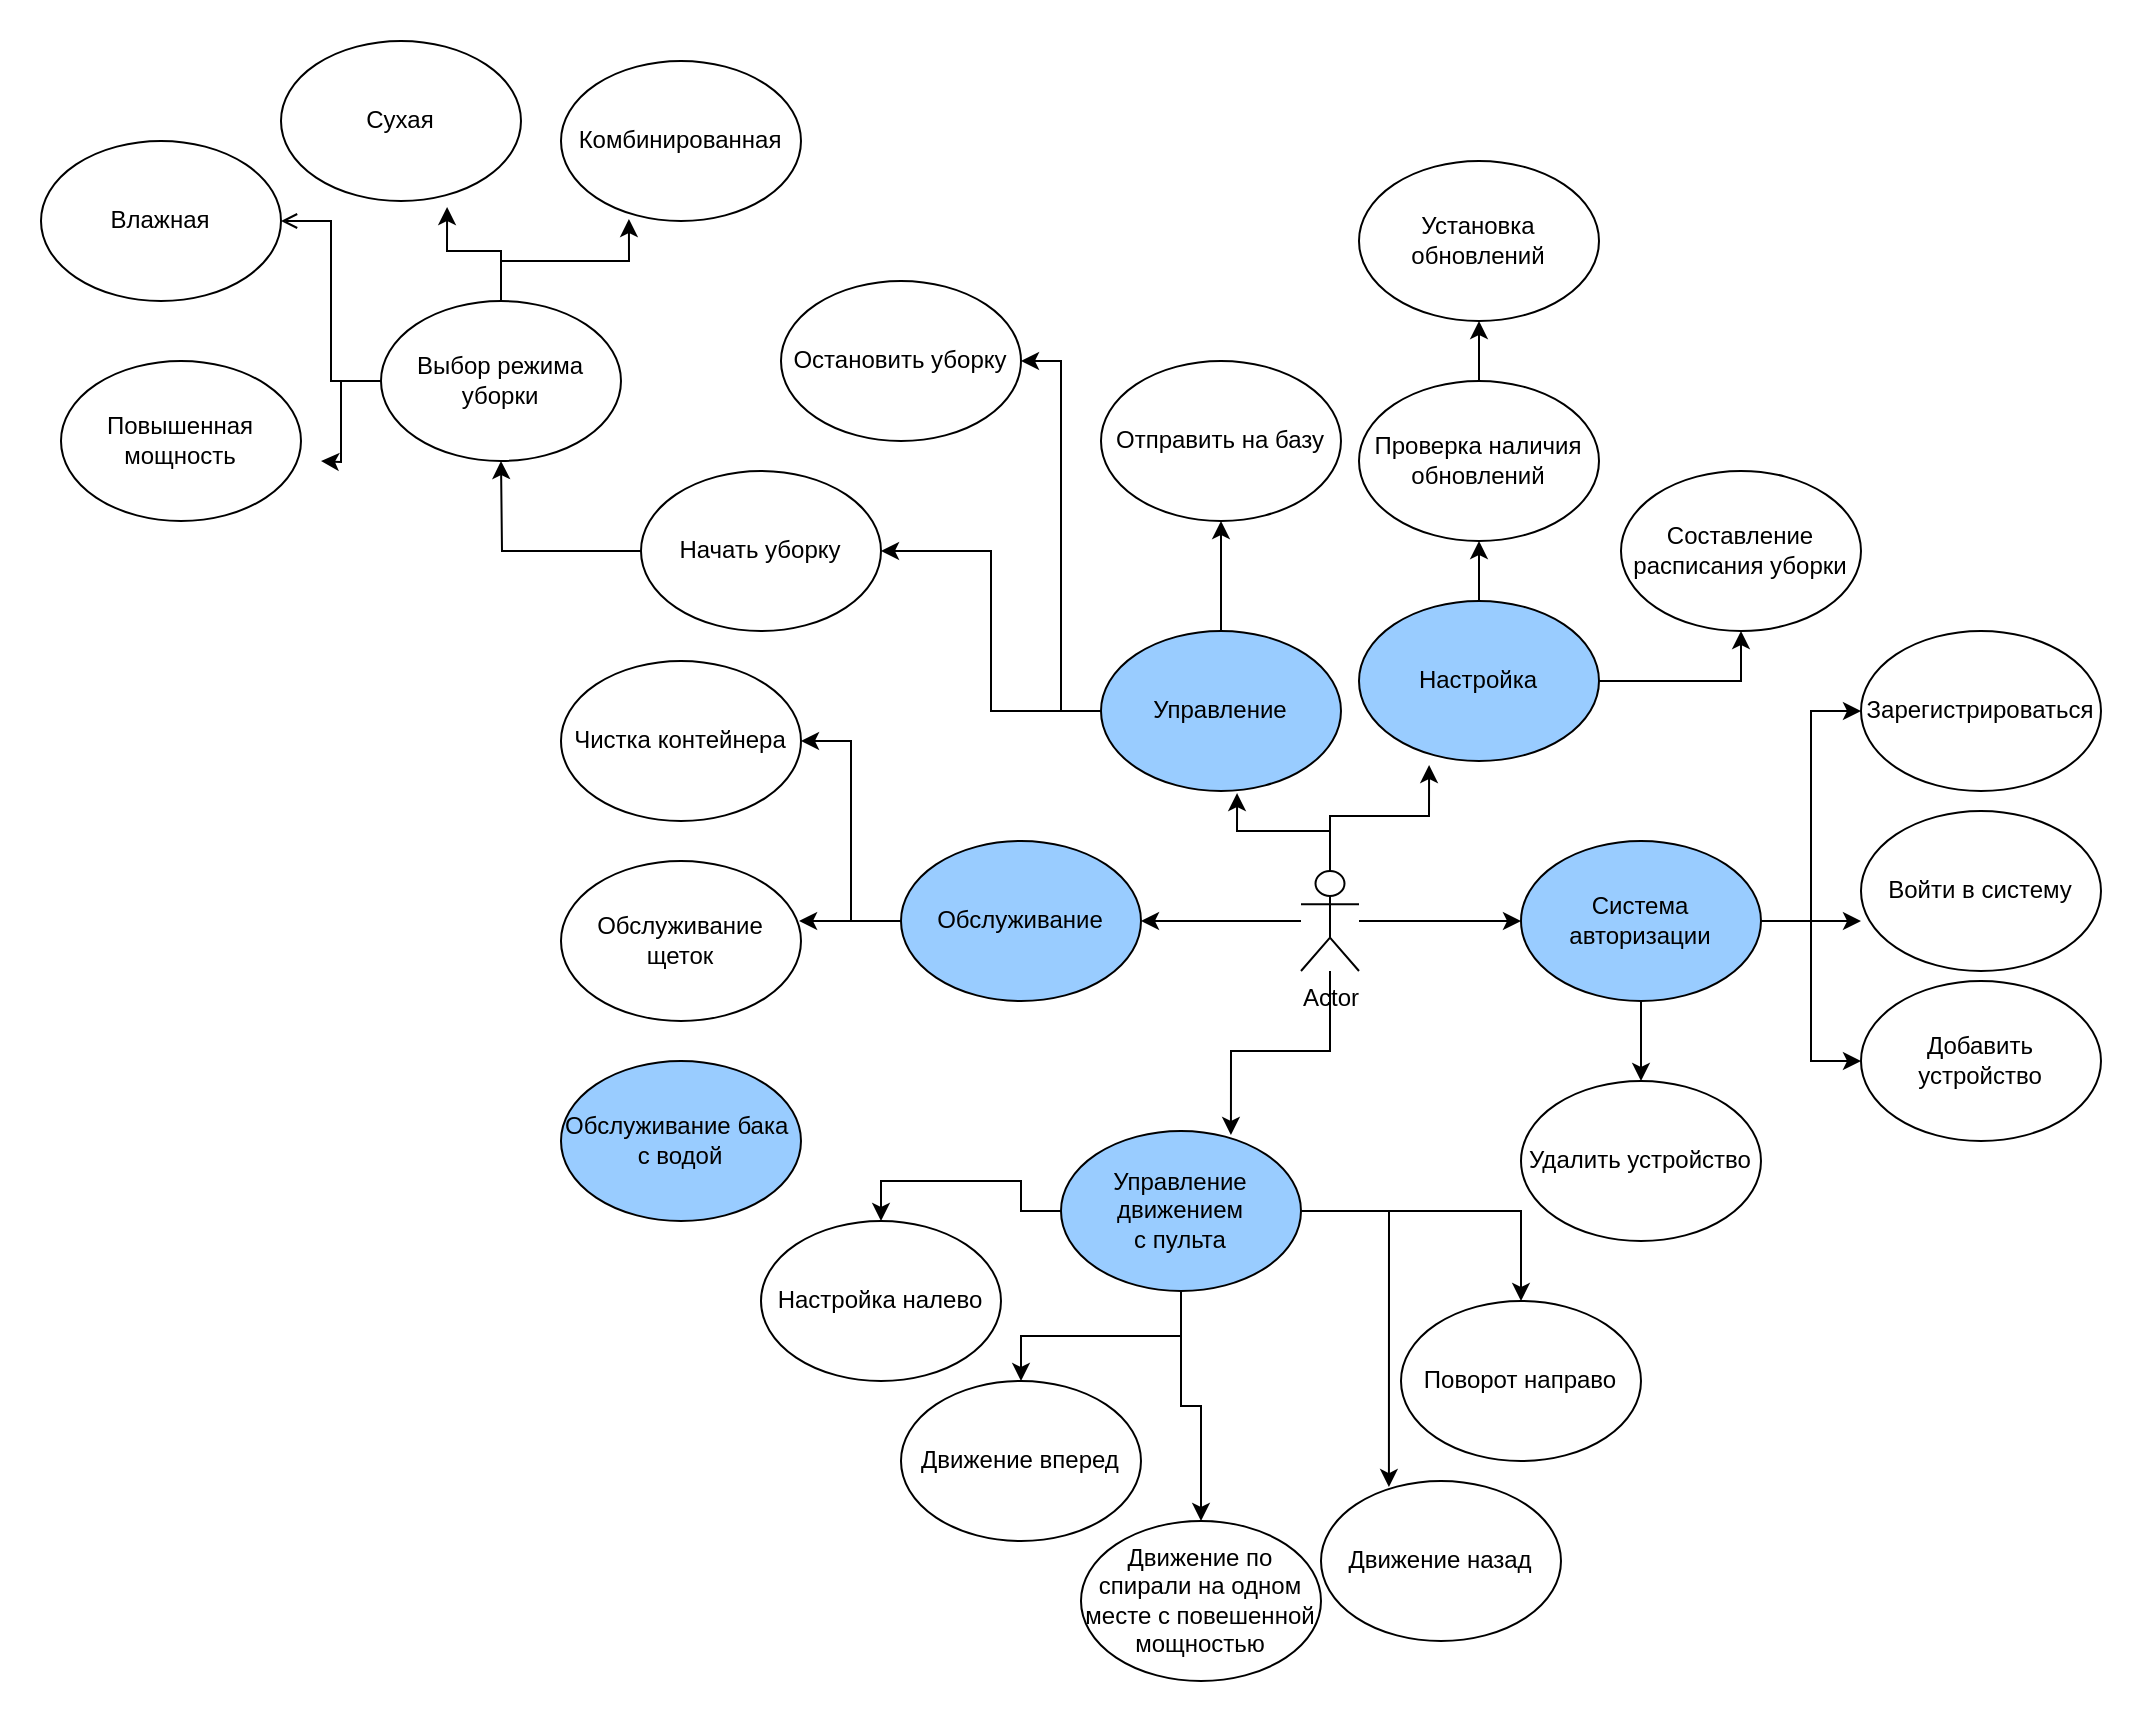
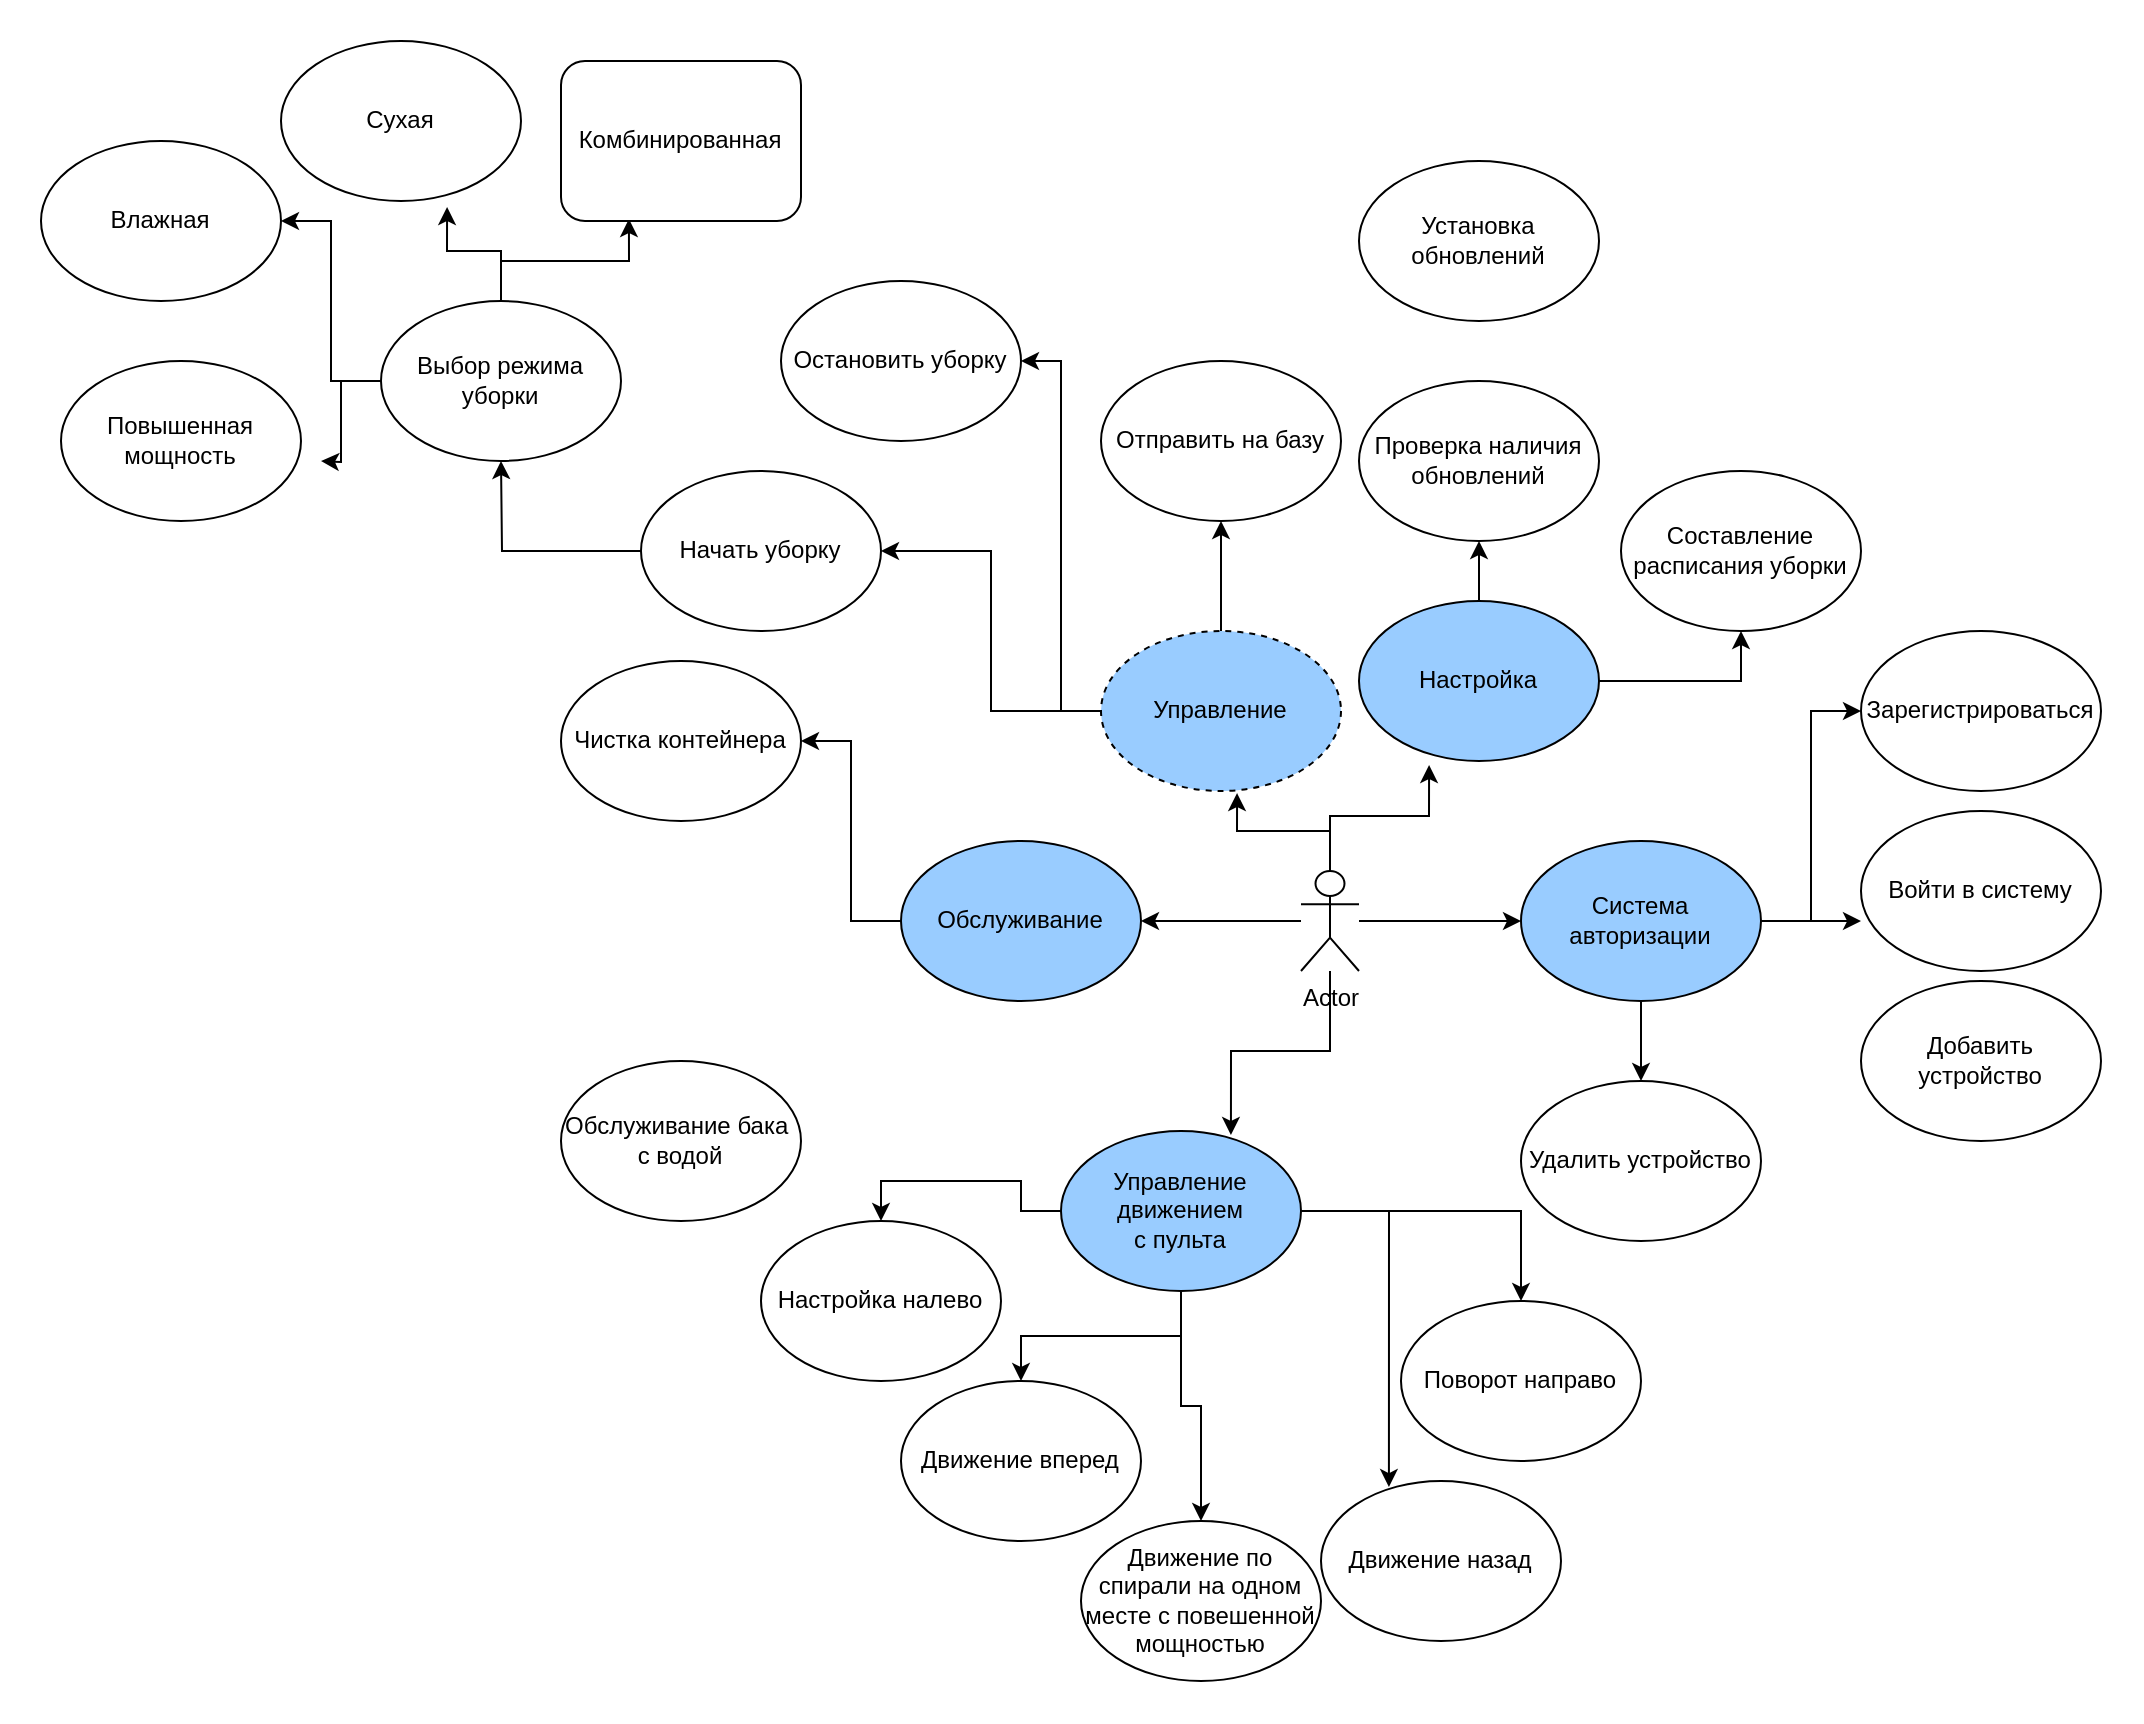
node "Комбинированная": shape ellipse -> rounded rectangle
edge "Выбор режима уборки" -> "Влажная": arrowhead open -> classic
edge "Проверка наличия обновлений" -> "Установка обновлений": removed
node "Управление": style solid -> dashed
edge "Обслуживание" -> "Обслуживание щеток": removed
node "Обслуживание щеток": removed
edge "Система авторизации" -> "Добавить устройство": removed
node "Обслуживание бака с водой": fillcolor #99ccff -> #ffffff
